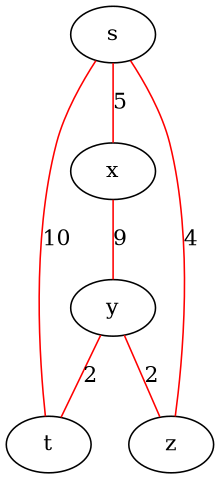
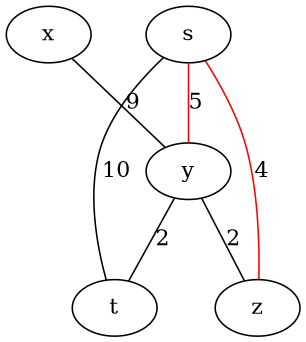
edge "s" -- "x": now "s" -- "y"
edge "s" -- "t": color red -> black
edge "x" -- "y": color red -> black
edge "y" -- "t": color red -> black
edge "y" -- "z": color red -> black
